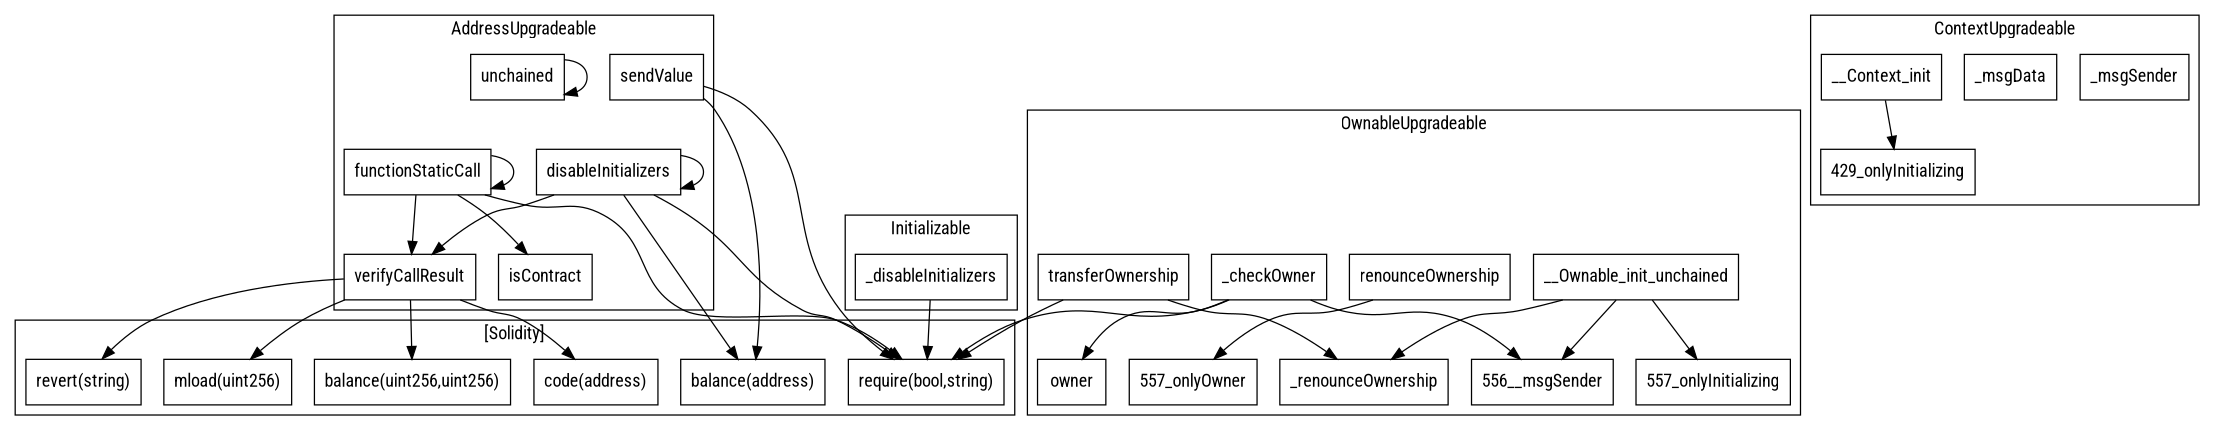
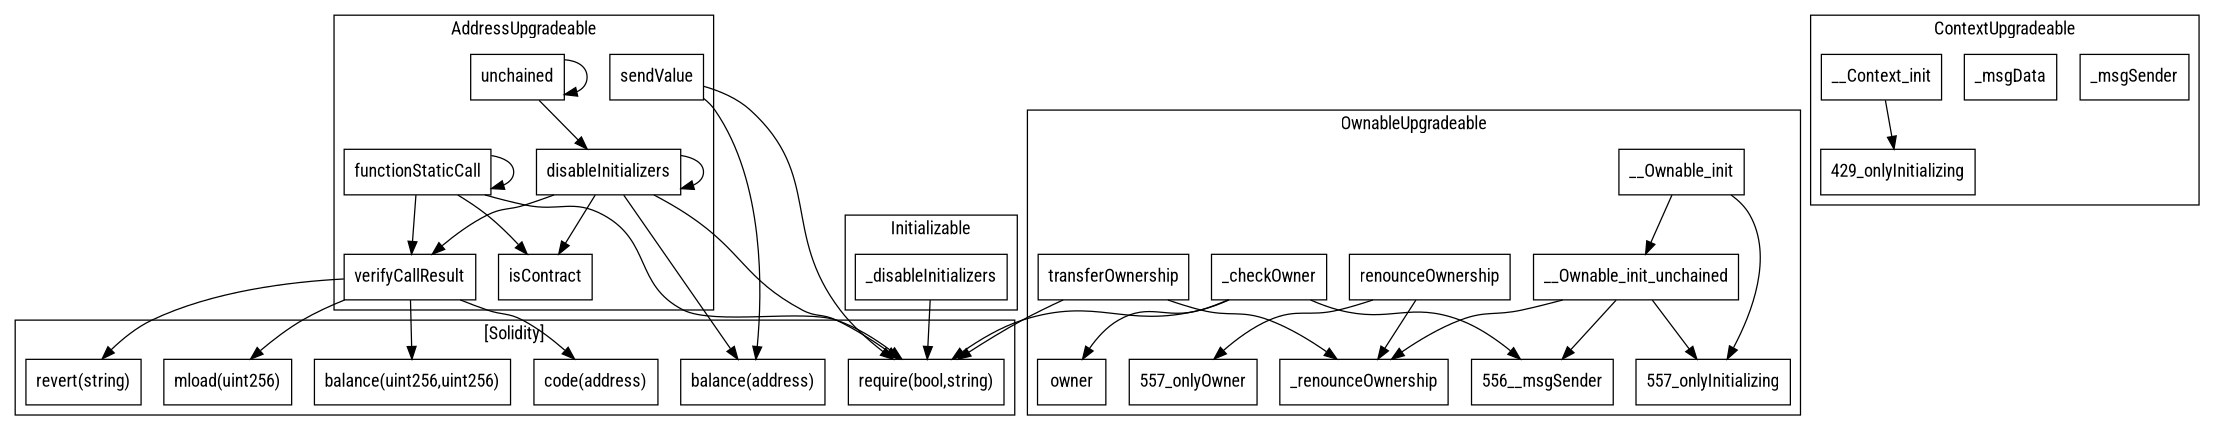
edge "unchained" -> "disableInitializers": added
node "__Ownable_init": added
edge "disableInitializers" -> "isContract": added
edge "renounceOwnership" -> "_renounceOwnership": added
